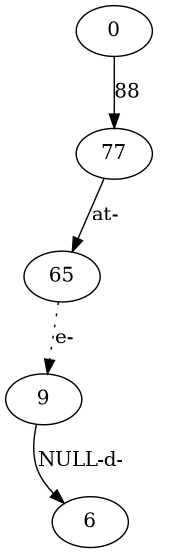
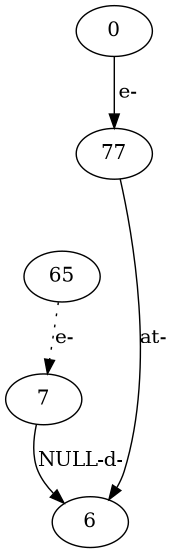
edge "0" -> "77": label "88" -> "e-"
edge "77" -> "65": now "77" -> "6"
node "9": label "9" -> "7"
